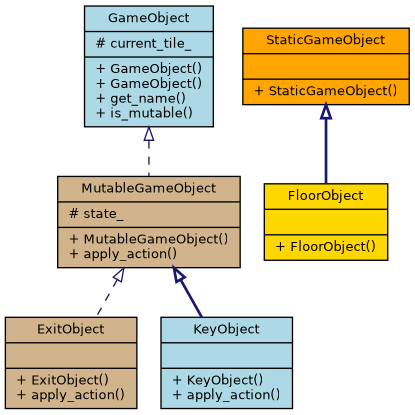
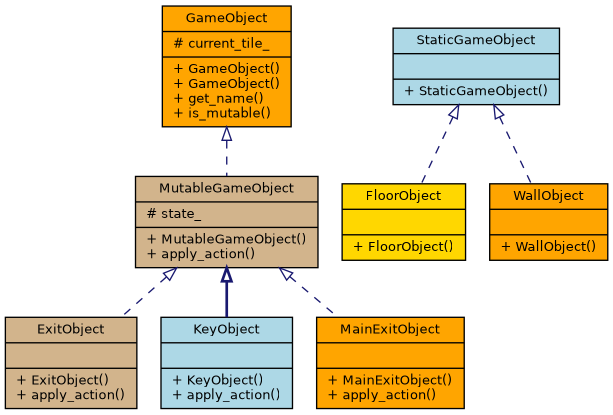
node "GameObject": fillcolor lightblue -> orange
node "StaticGameObject": fillcolor orange -> lightblue
edge "FloorObject" -> "StaticGameObject": style bold -> dashed
node "WallObject": added
node "MainExitObject": added
